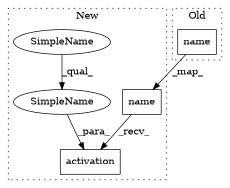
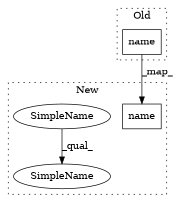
node "activation": removed
